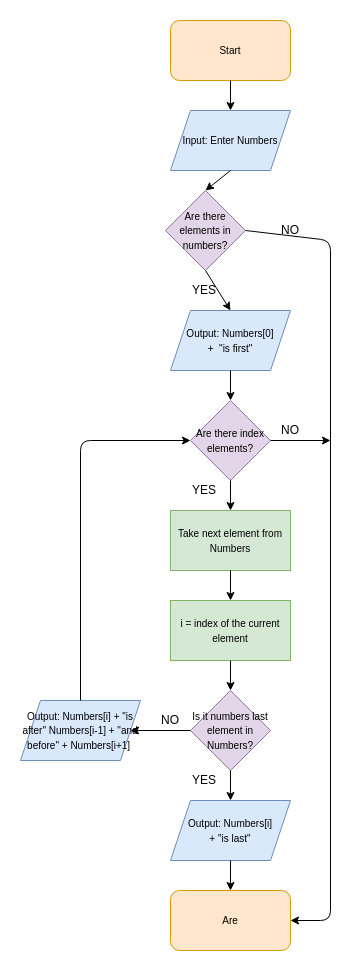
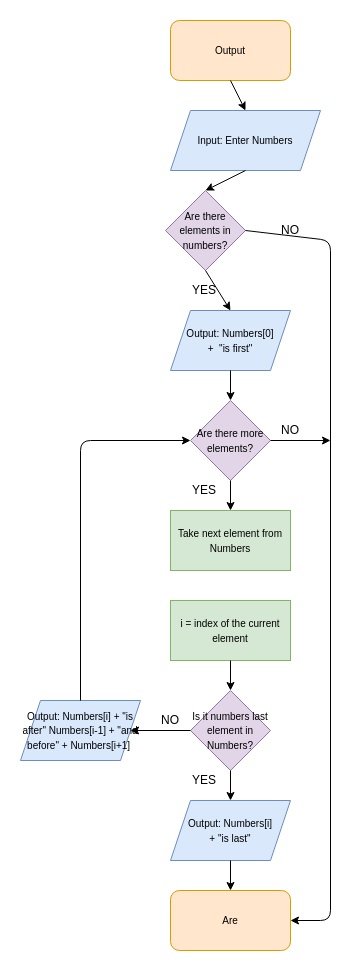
node "Start": label "Start" -> "Output"
node "Input: Enter Numbers": size 120x60 -> 150x60
node "Are there index elements?": label "Are there index elements?" -> "Are there more elements?"
edge "Take next element from Numbers" -> "i = index of the current element": removed
